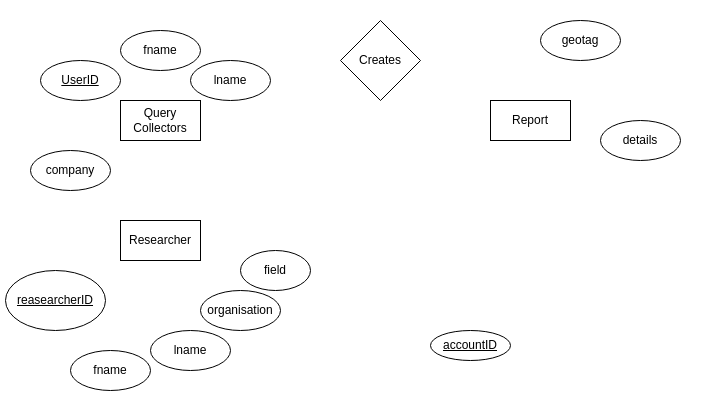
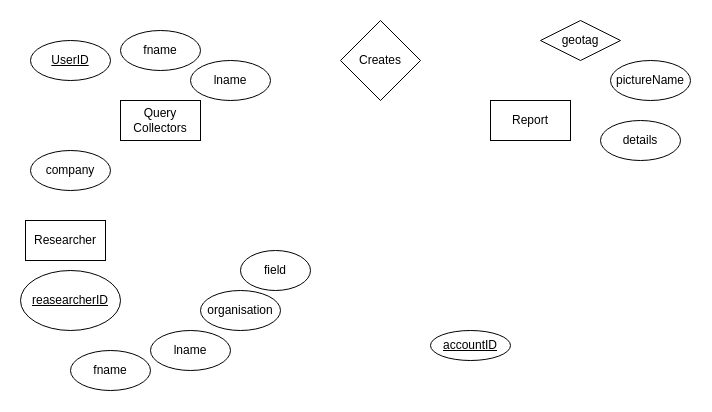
node "geotag": shape ellipse -> diamond
node "UserID": moved (81, 81) -> (71, 61)
node "pictureName": added
node "Researcher": moved (161, 241) -> (66, 241)
node "reasearcherID": moved (56, 301) -> (71, 301)
